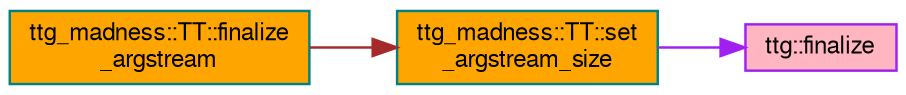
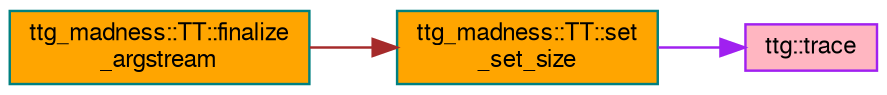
node "ttg_madness::TT::set _argstream_size": label "ttg_madness::TT::set _argstream_size" -> "ttg_madness::TT::set _set_size"
node "ttg::finalize": label "ttg::finalize" -> "ttg::trace"
